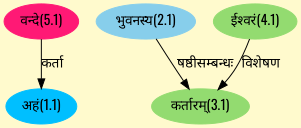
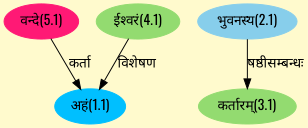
edge "ईश्वरं(4.1)" -> "कर्तारम्(3.1)": now "ईश्वरं(4.1)" -> "अहं(1.1)"
